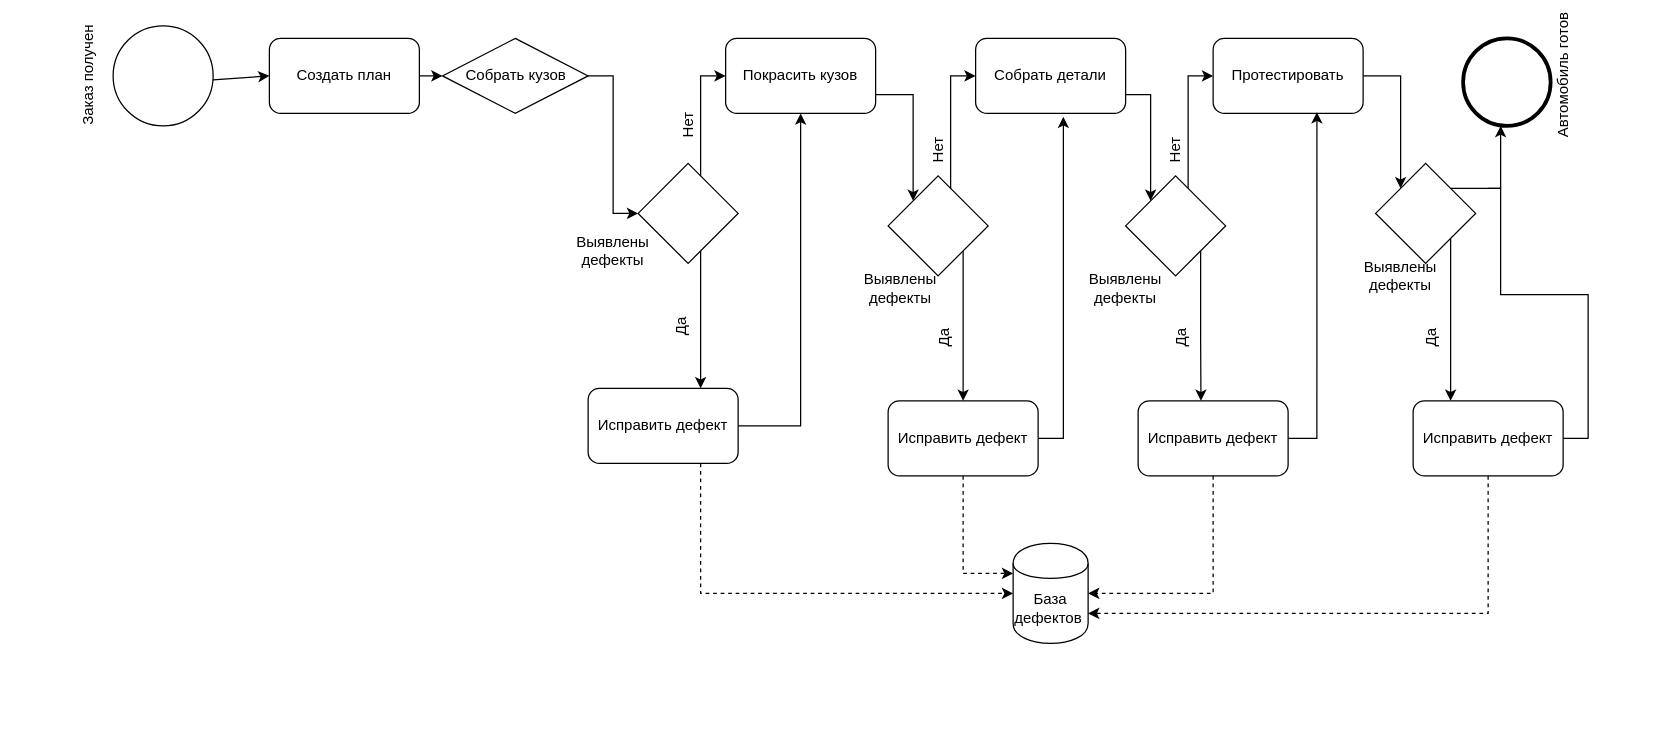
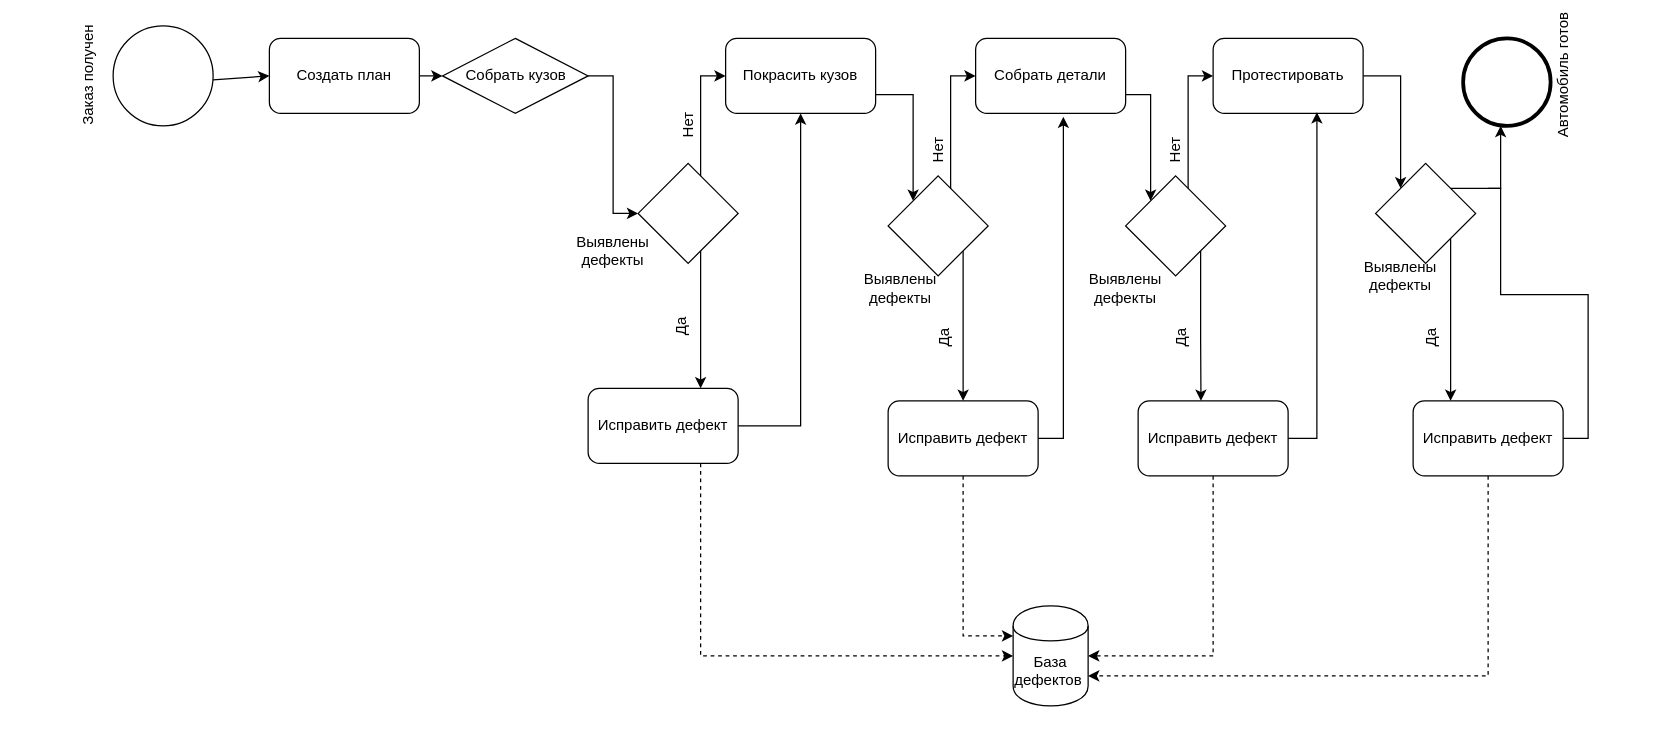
node "База дефектов": moved (1051, 593) -> (1051, 656)
